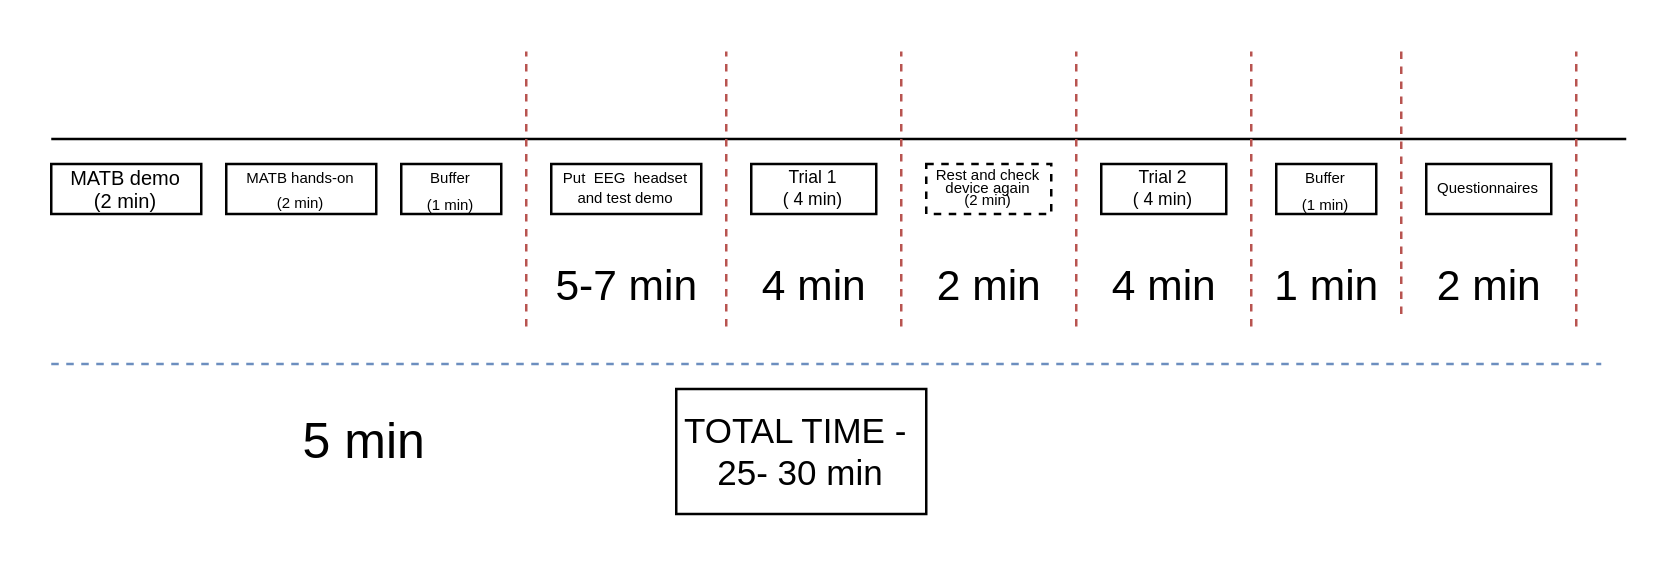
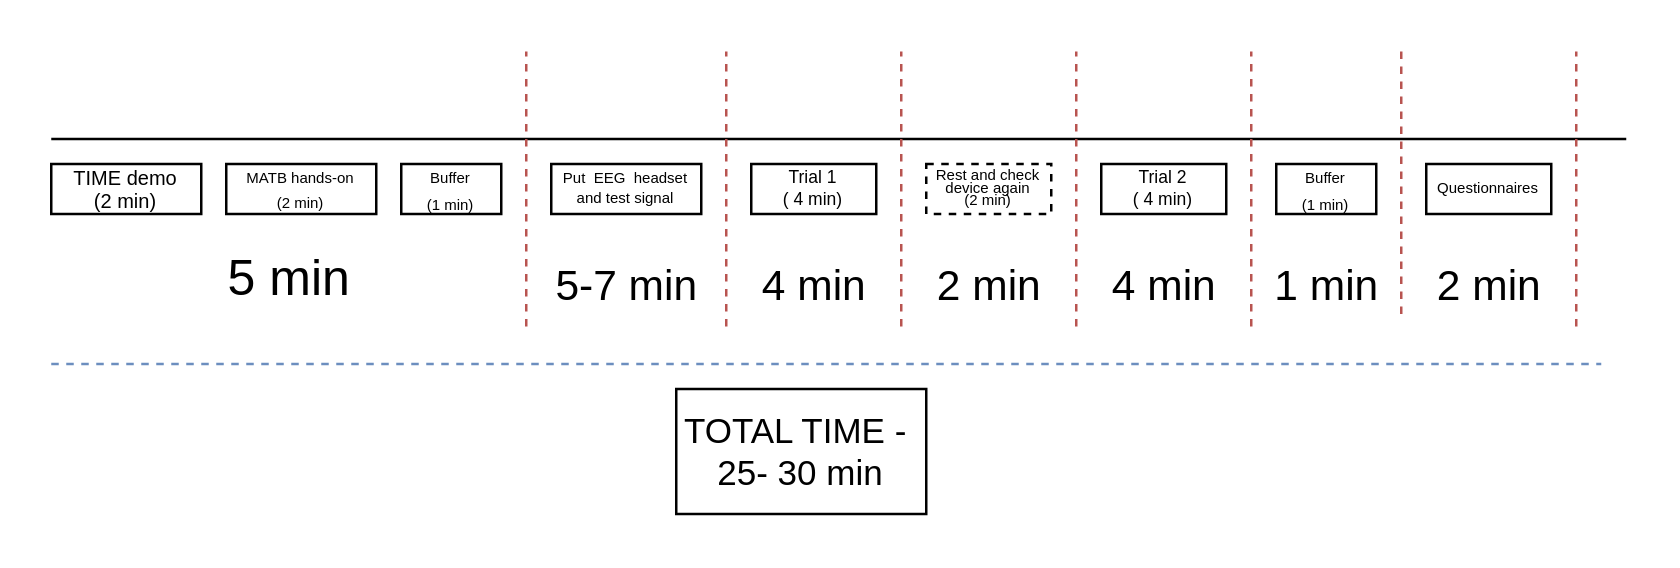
node "MATB demo (2 min)": label "MATB demo (2 min)" -> "TIME demo (2 min)"
node "Put EEG headset and test demo": label "Put EEG headset and test demo" -> "Put EEG headset and test signal"
node "5 min": moved (364, 439) -> (289, 276)
